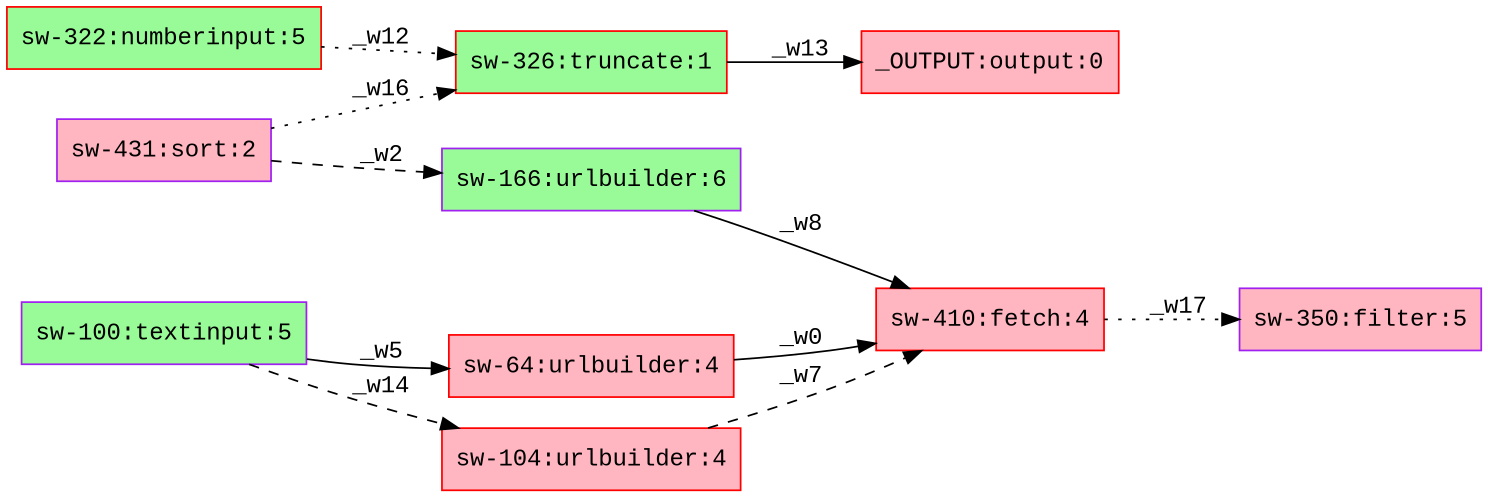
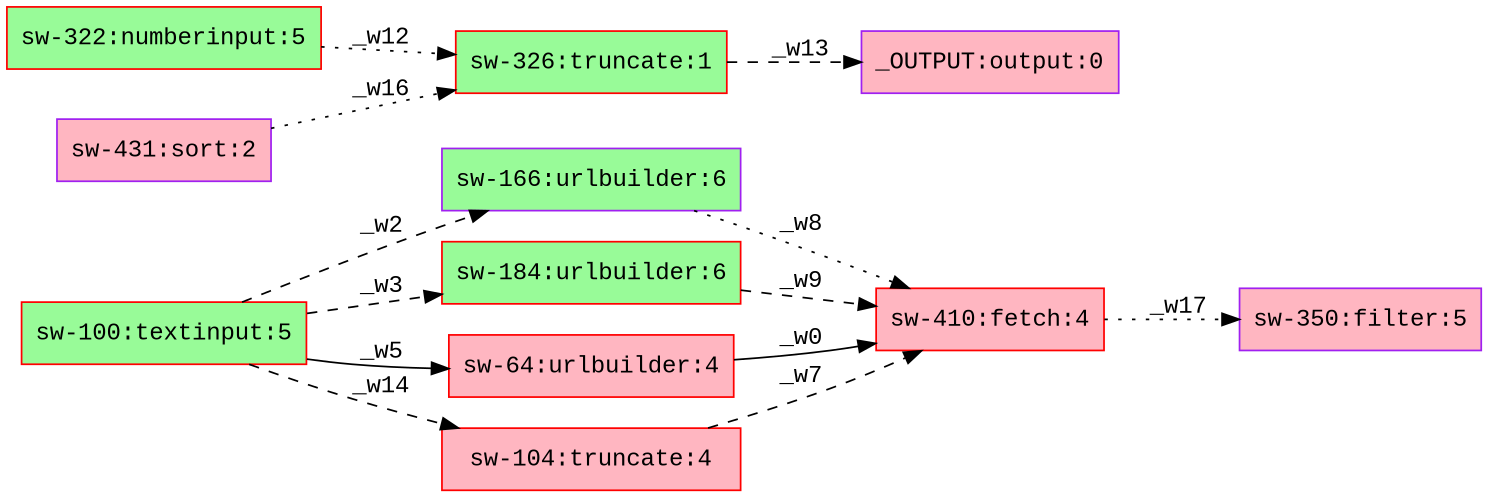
edge "sw-326:truncate:1" -> "_OUTPUT:output:0": style solid -> dashed
node "_OUTPUT:output:0": color red -> purple
edge "sw-431:sort:2" -> "sw-166:urlbuilder:6": now "sw-100:textinput:5" -> "sw-166:urlbuilder:6"
edge "sw-166:urlbuilder:6" -> "sw-410:fetch:4": style solid -> dotted
node "sw-184:urlbuilder:6": added
node "sw-100:textinput:5": color purple -> red
node "sw-104:urlbuilder:4": label "sw-104:urlbuilder:4" -> "sw-104:truncate:4"
